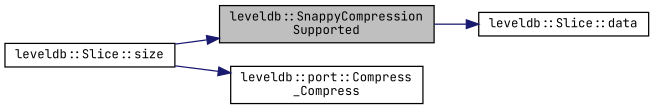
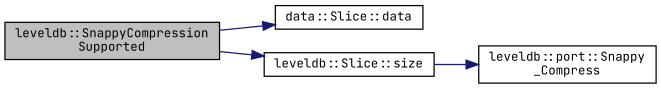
node "leveldb::Slice::data": label "leveldb::Slice::data" -> "data::Slice::data"
edge "leveldb::Slice::size" -> "leveldb::SnappyCompression Supported": reversed
node "leveldb::port::Compress _Compress": label "leveldb::port::Compress _Compress" -> "leveldb::port::Snappy _Compress"
